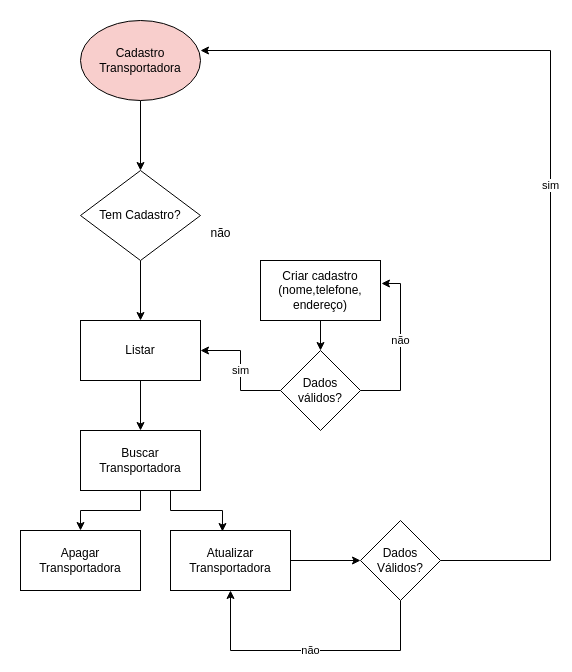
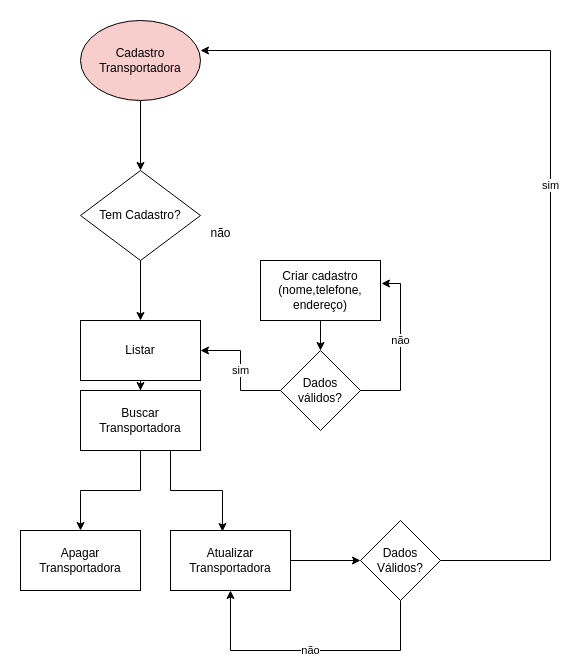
node "Buscar Transportadora": moved (141, 461) -> (141, 421)
